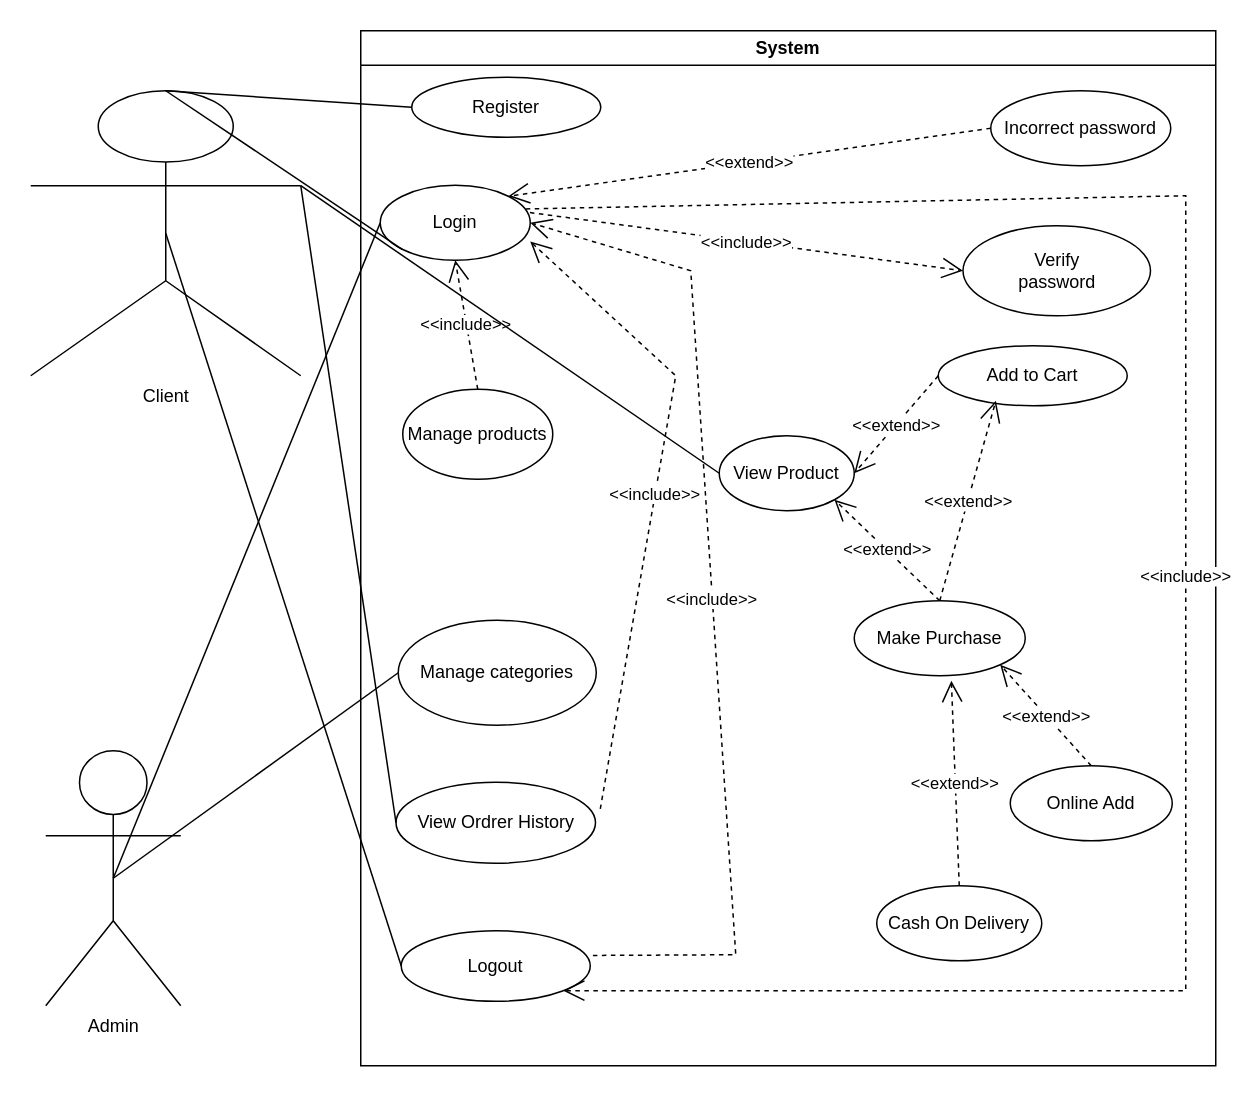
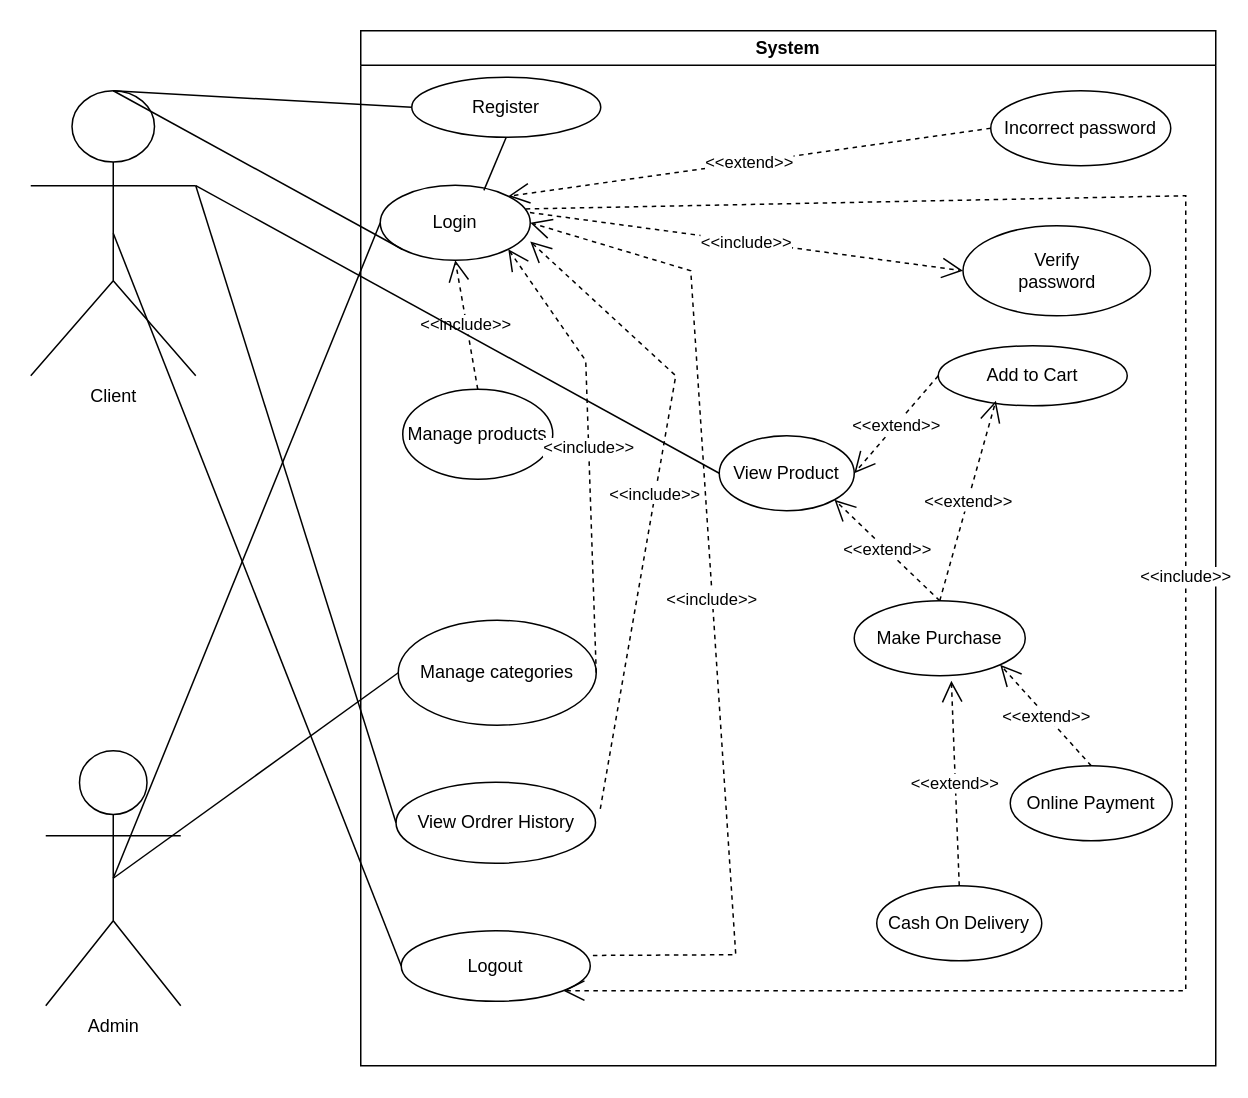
edge "Register" -- "Login": added
node "Client": size 270x285 -> 165x285
edge "Manage categories" -> "Login": added, label "<<include>>"
node "Online Add": label "Online Add" -> "Online Payment"
